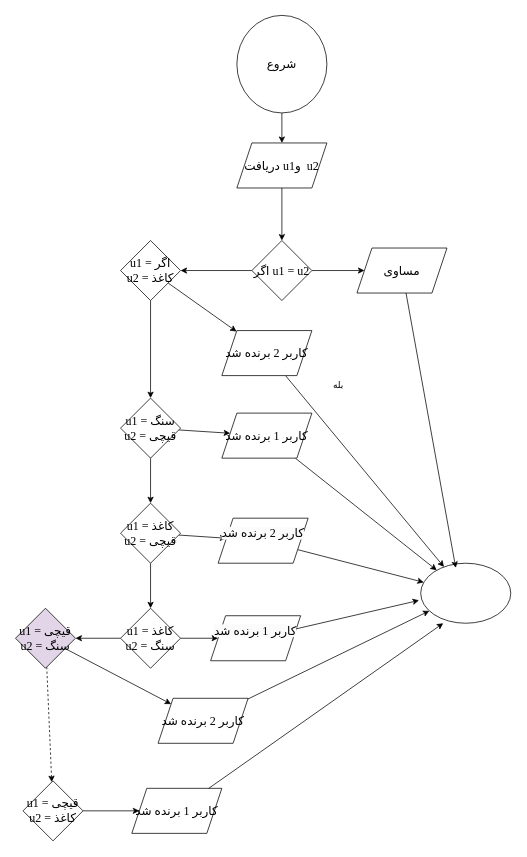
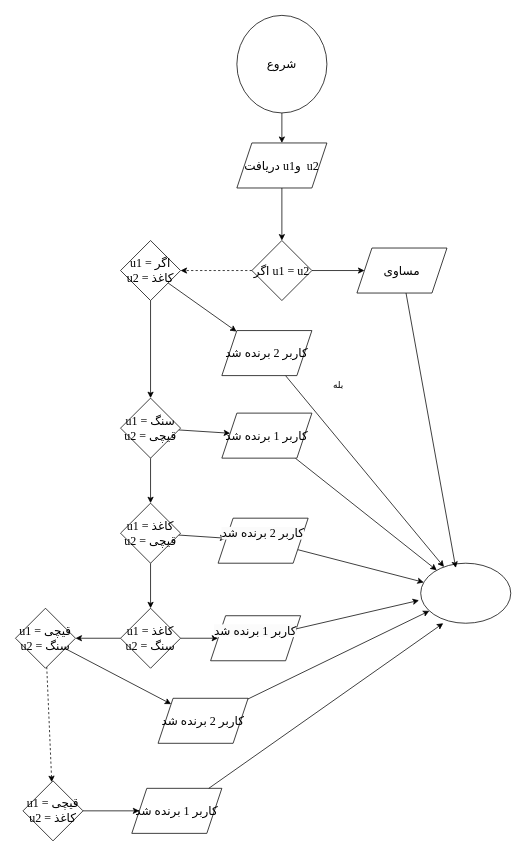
edge "اگر u1 = u2" -> "u1 = اگر u2 = کاغذ": style solid -> dashed
node "u1 = قیچی u2 = سنگ": fillcolor #e1d5e7 -> #ffffff
